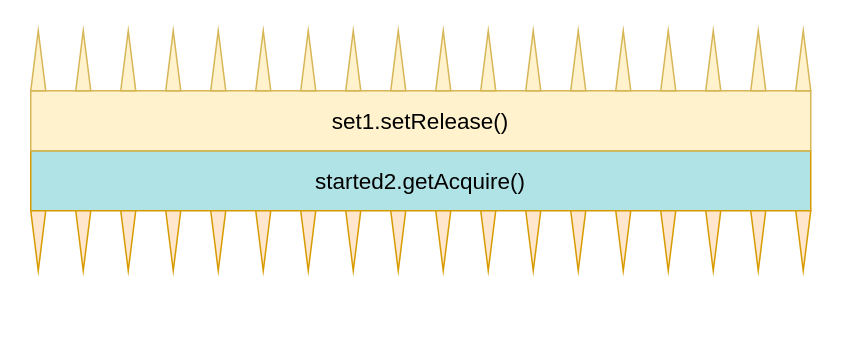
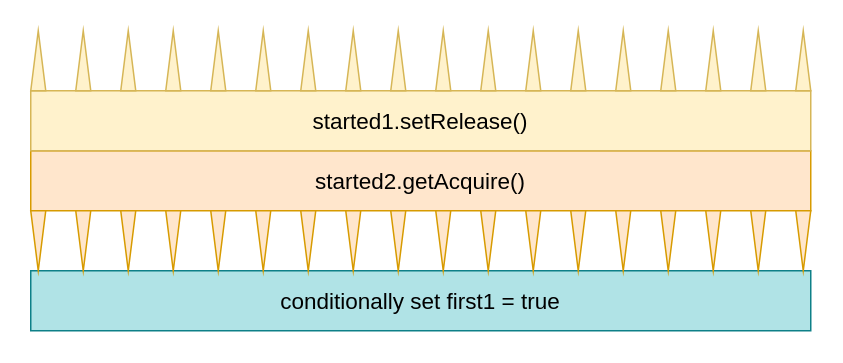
node "set1.setRelease()": label "set1.setRelease()" -> "started1.setRelease()"
node "started2.getAcquire()": fillcolor #b0e3e6 -> #ffe6cc
node "conditionally set first1 = true": added
